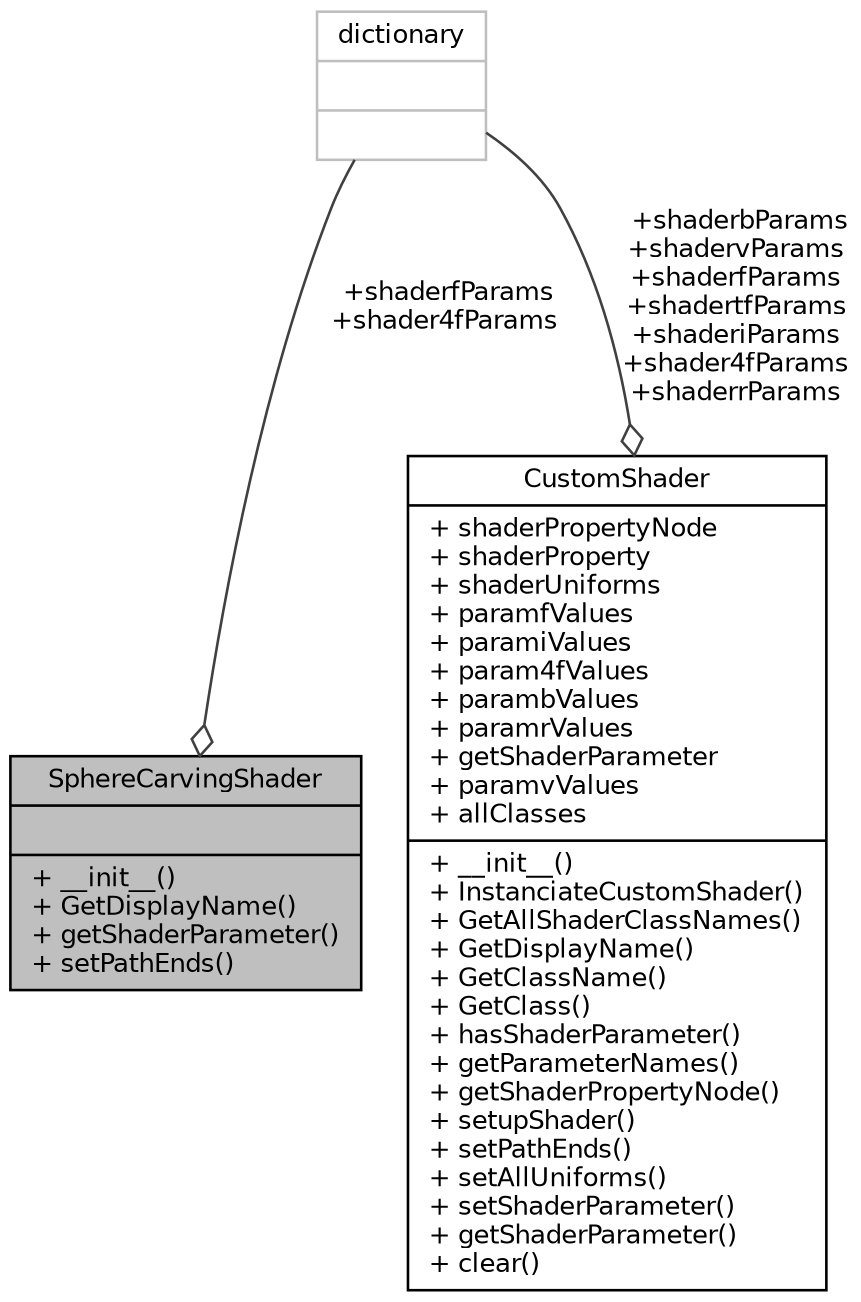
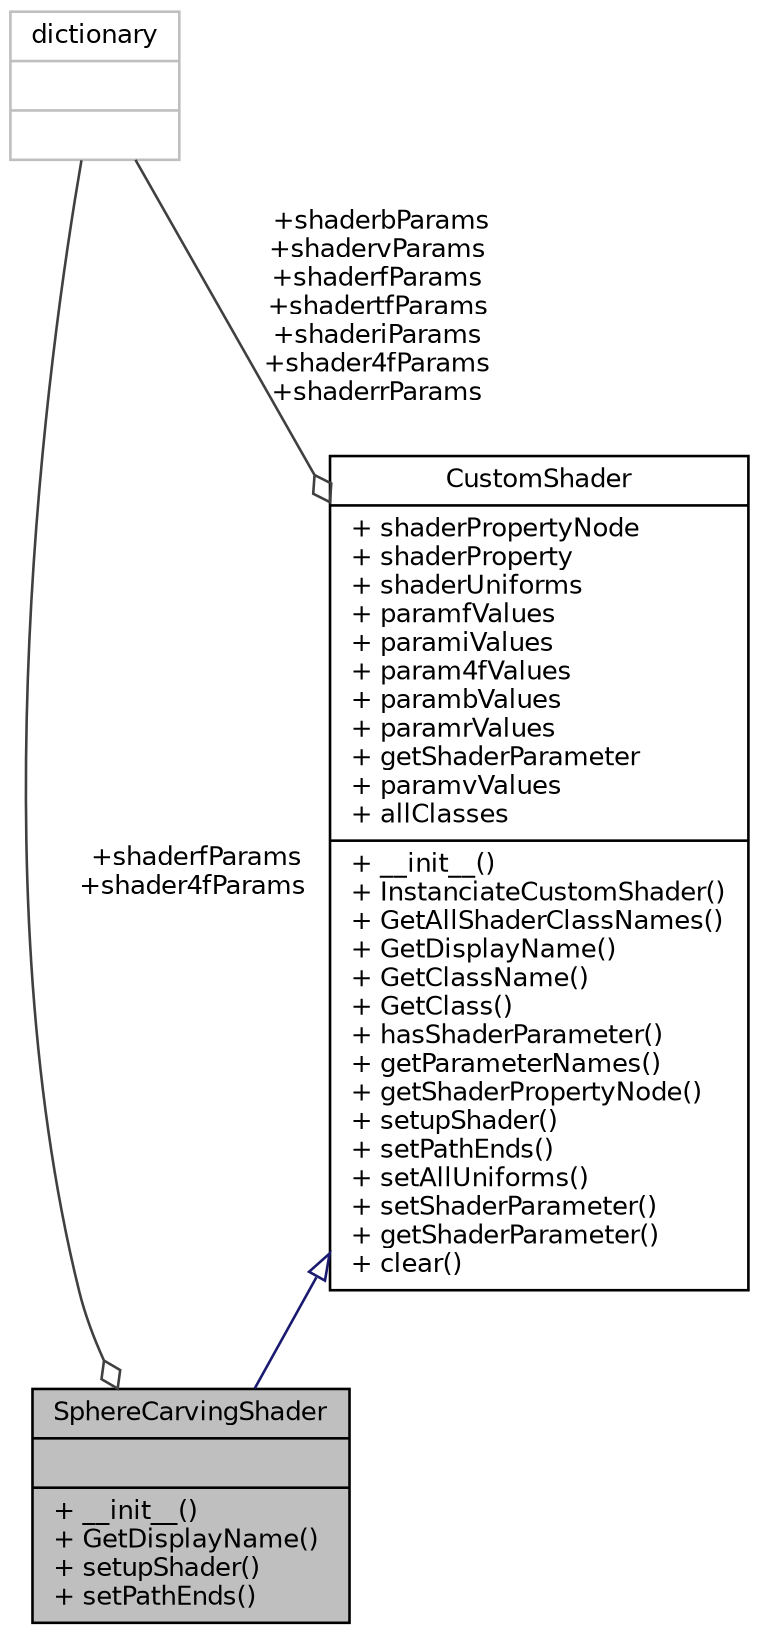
node "SphereCarvingShader": text "+ getShaderParameter()" -> "+ setupShader()"
edge "SphereCarvingShader" -> "CustomShader": added
